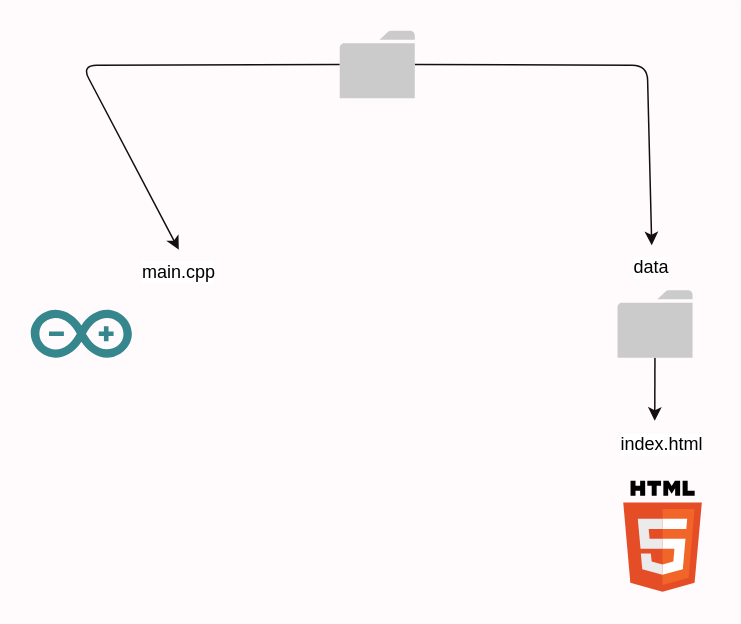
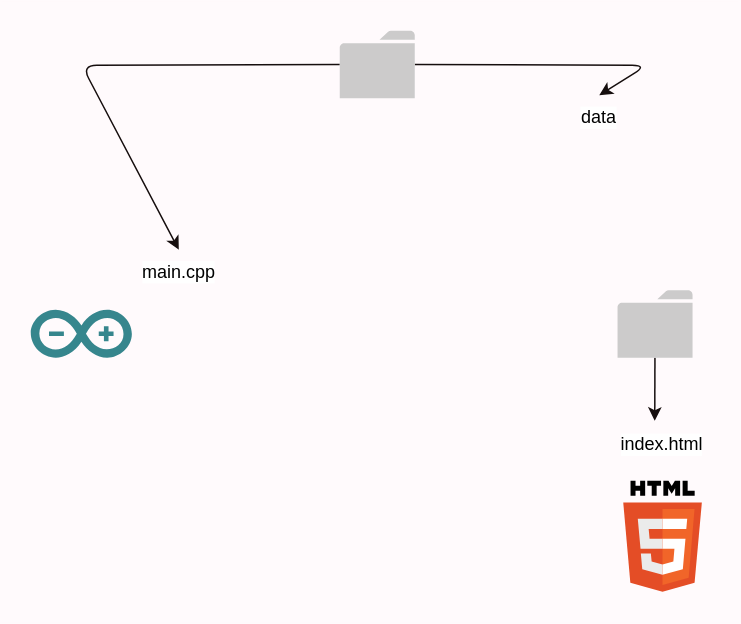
node "data": moved (652, 268) -> (599, 118)
